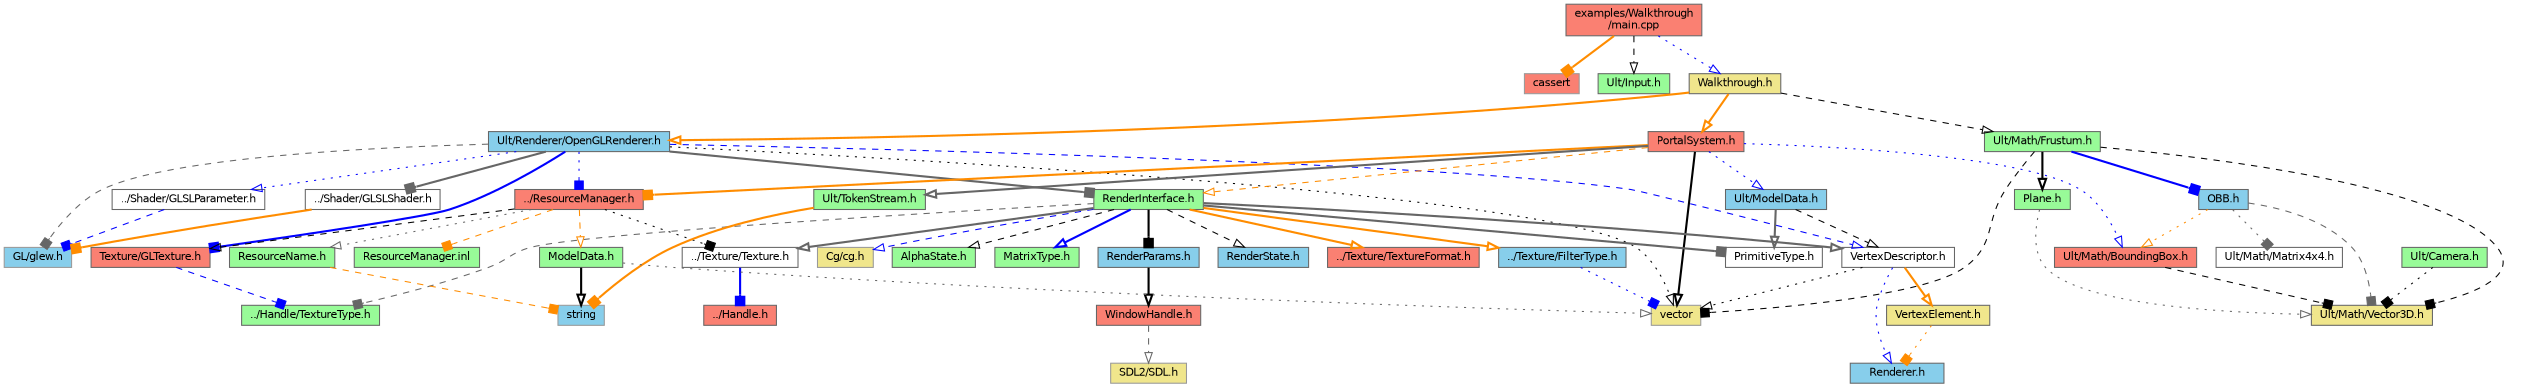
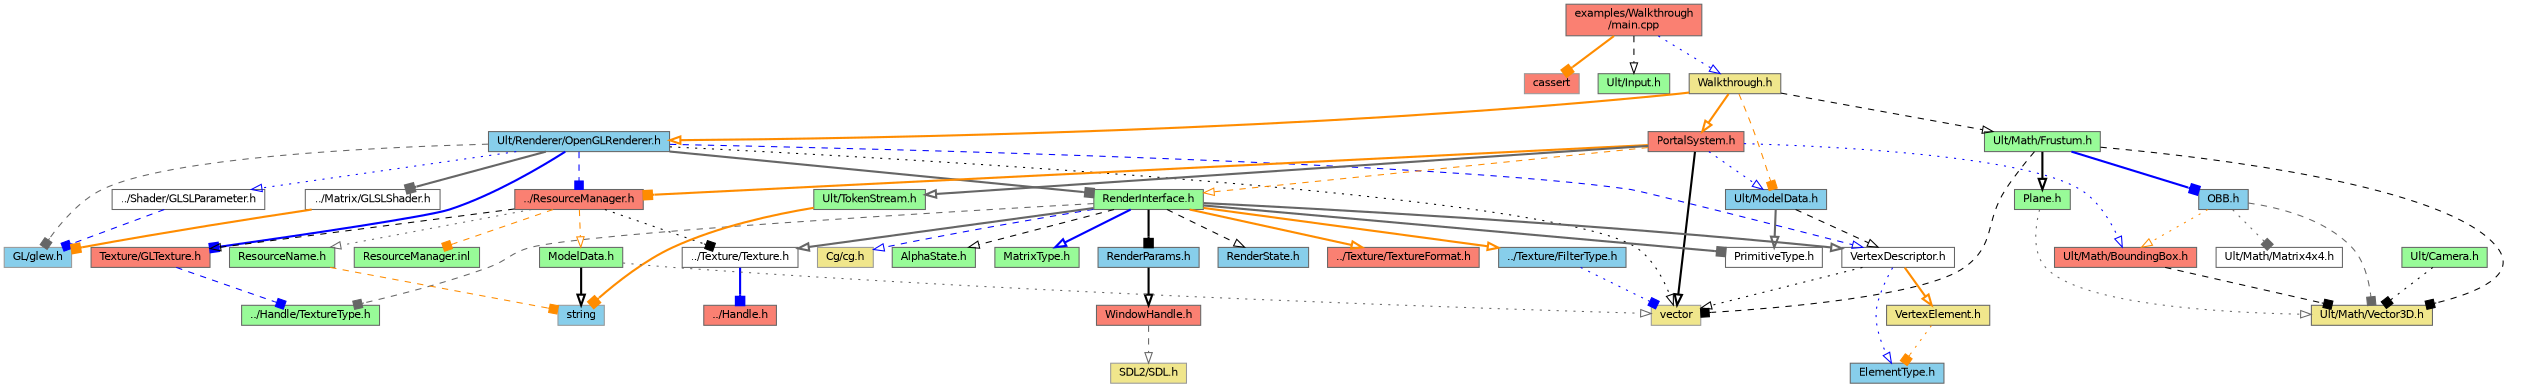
edge "Walkthrough.h" -> "Ult/ModelData.h": added
edge "Ult/Renderer/OpenGLRenderer.h" -> "../ResourceManager.h": style dotted -> dashed
node "../Shader/GLSLShader.h": label "../Shader/GLSLShader.h" -> "../Matrix/GLSLShader.h"
node "Renderer.h": label "Renderer.h" -> "ElementType.h"
